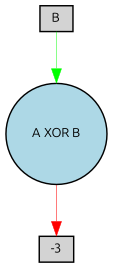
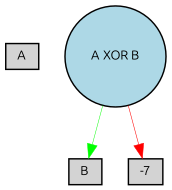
edge "B" -> "A XOR B": reversed
node "A": added
node "-3": label "-3" -> "-7"
